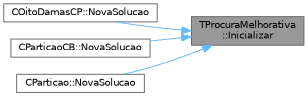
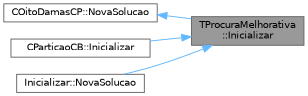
edge "COitoDamasCP::NovaSolucao" -> "TProcuraMelhorativa ::Inicializar": reversed
node "CParticaoCB::NovaSolucao": label "CParticaoCB::NovaSolucao" -> "CParticaoCB::Inicializar"
node "CParticao::NovaSolucao": label "CParticao::NovaSolucao" -> "Inicializar::NovaSolucao"
